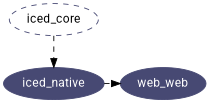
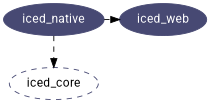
edge "iced_core" -> "iced_native": reversed
node "web_web": label "web_web" -> "iced_web"
